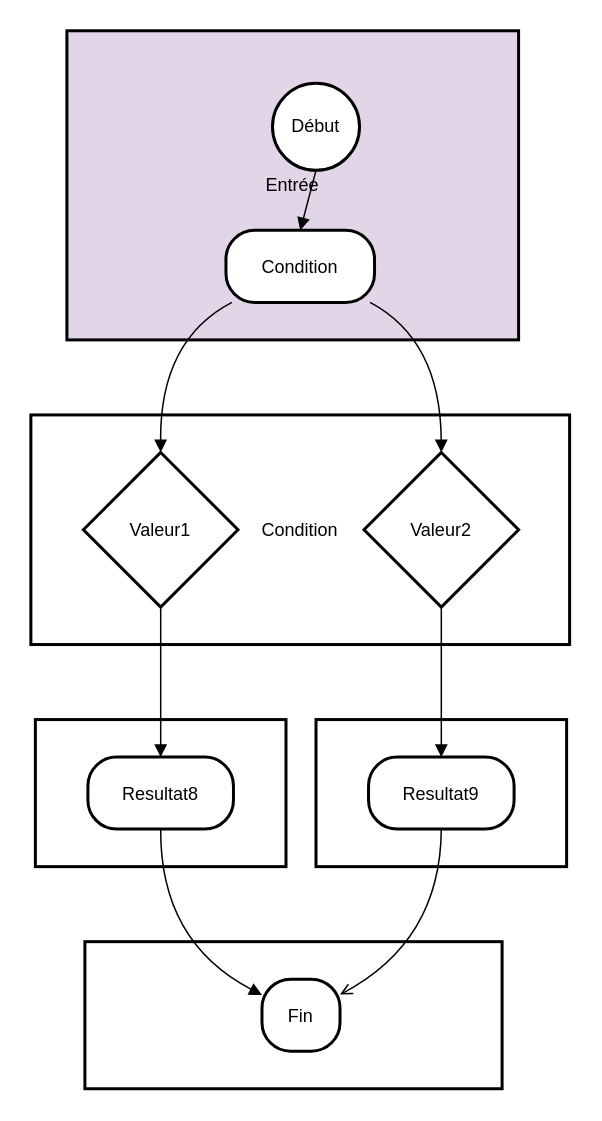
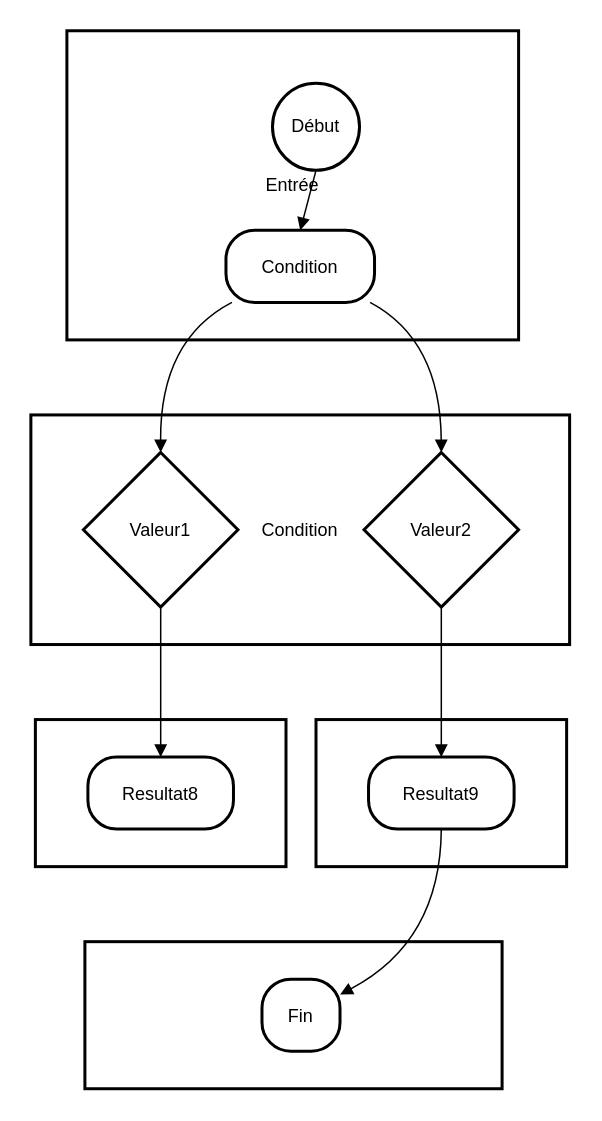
node "Entrée": fillcolor #e1d5e7 -> #ffffff
edge "Resultat8" -> "Fin": removed
edge "Resultat9" -> "Fin": arrowhead open -> block
